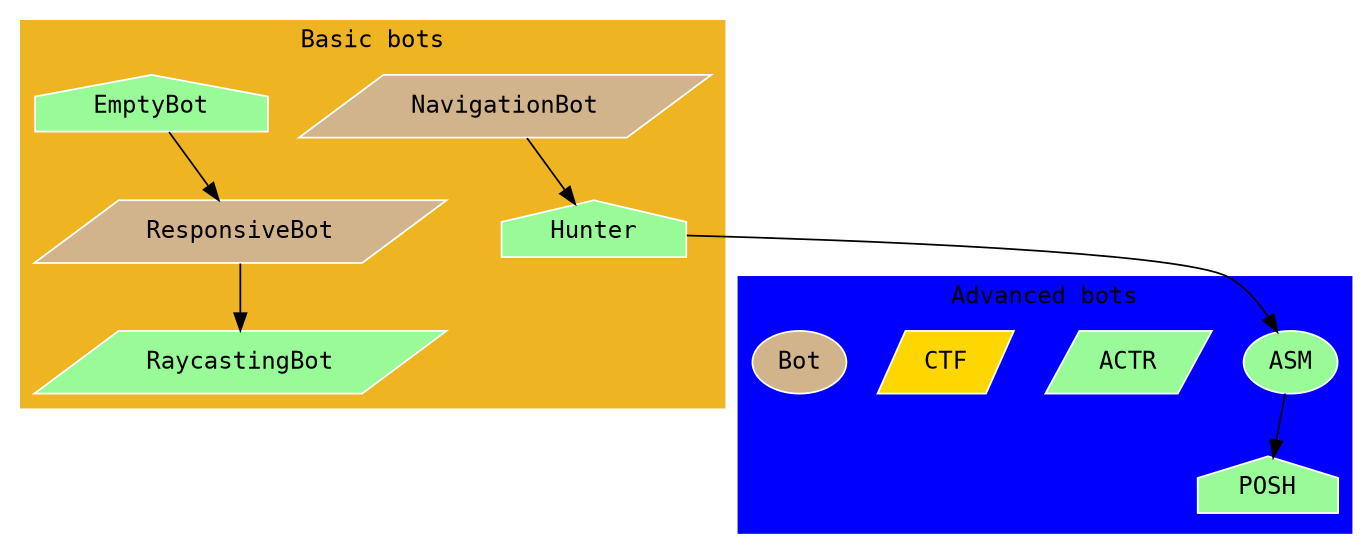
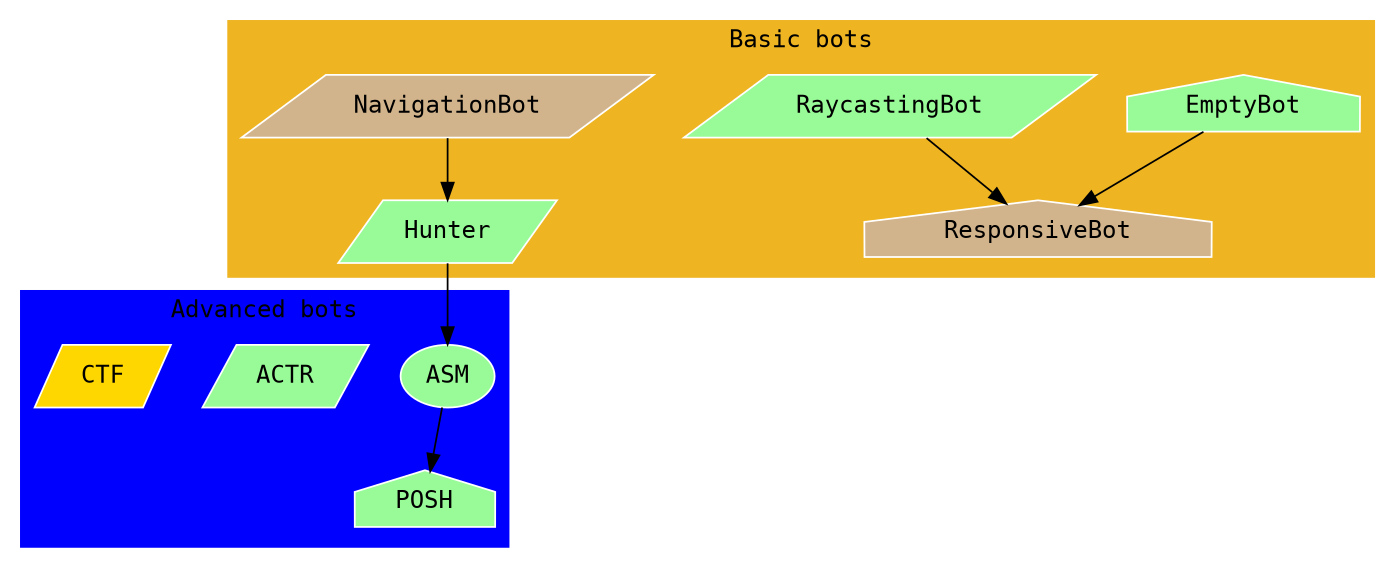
node "ResponsiveBot": shape parallelogram -> house
node "Hunter": shape house -> parallelogram
edge "ResponsiveBot" -> "RaycastingBot": reversed
node "Bot": removed
